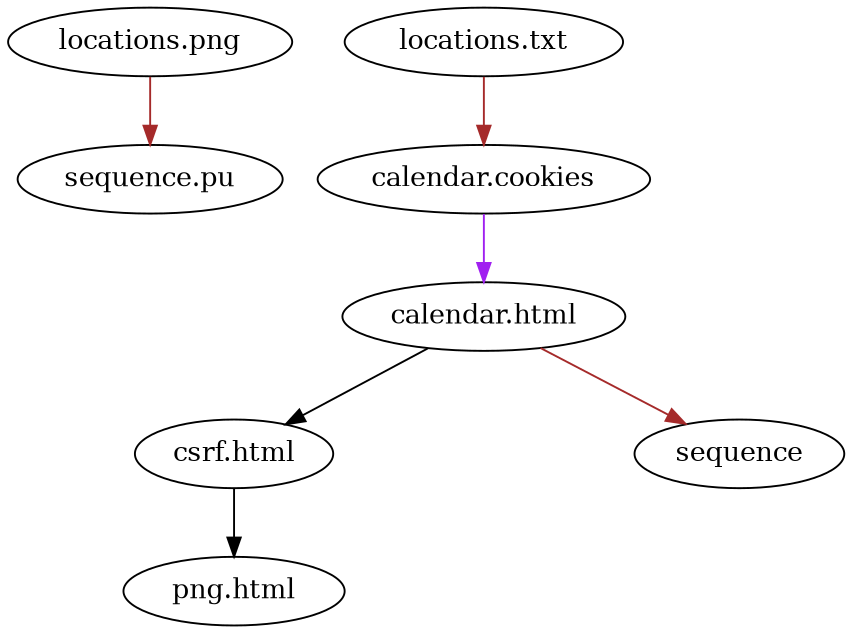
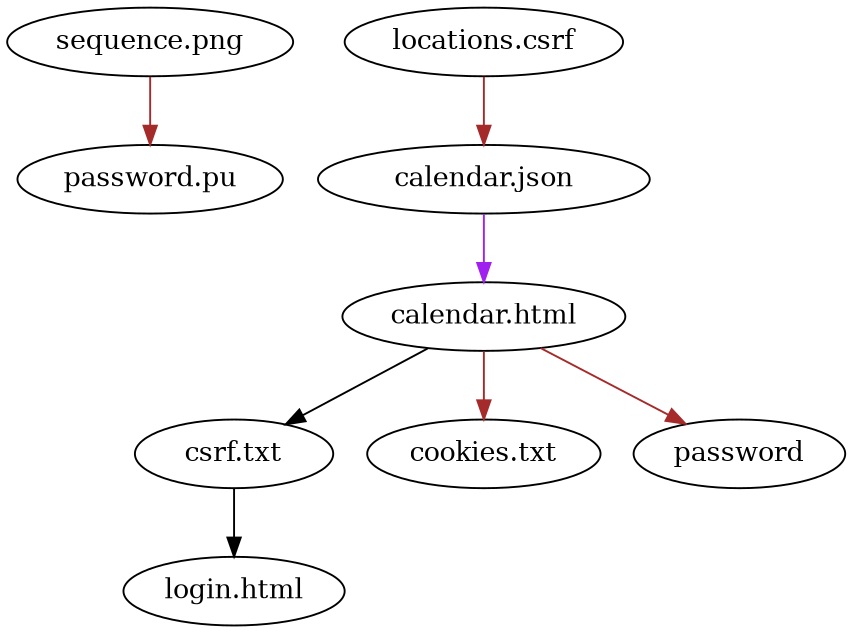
node "locations.png": label "locations.png" -> "sequence.png"
node "locations.txt": label "locations.txt" -> "locations.csrf"
node "sequence.pu": label "sequence.pu" -> "password.pu"
node "calendar.cookies": label "calendar.cookies" -> "calendar.json"
node "csrf.html": label "csrf.html" -> "csrf.txt"
node "cookies.txt": added
node "sequence": label "sequence" -> "password"
node "png.html": label "png.html" -> "login.html"
